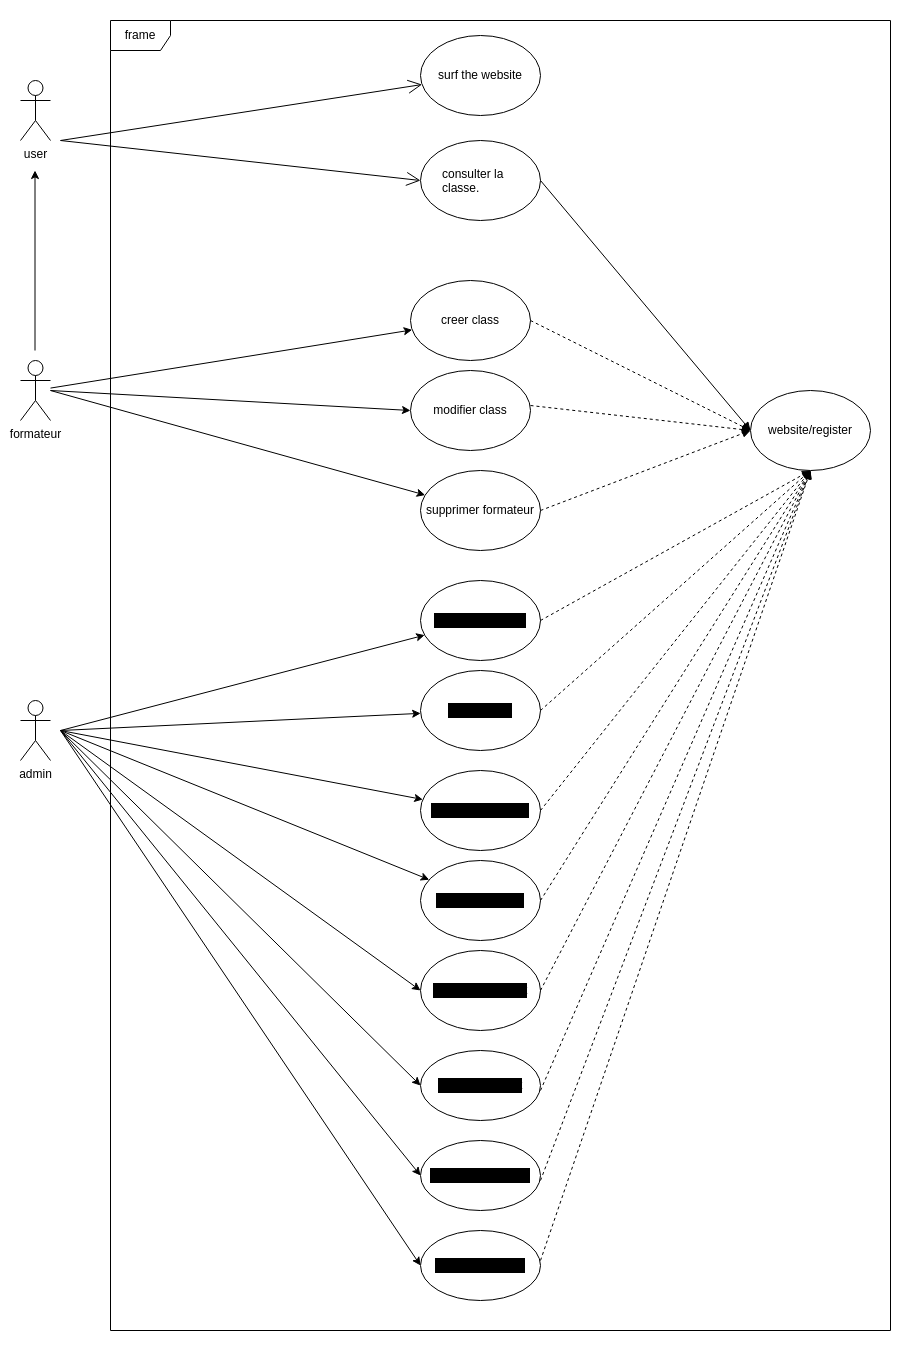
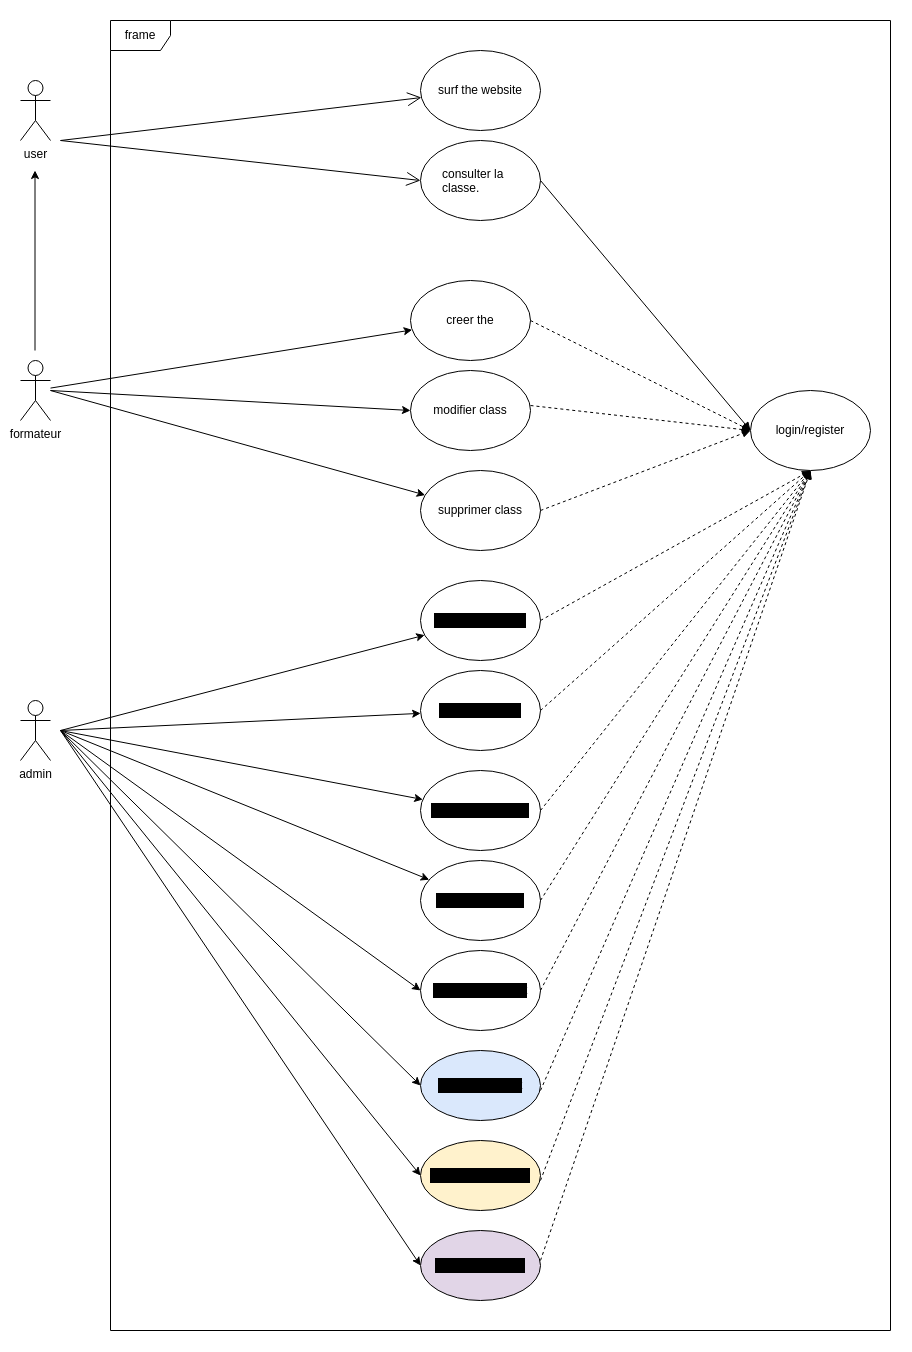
node "surf the website": moved (481, 76) -> (481, 91)
node "creer class": label "creer class" -> "creer the"
node "website/register": label "website/register" -> "login/register"
node "supprimer formateur": label "supprimer formateur" -> "supprimer class"
node "creer delete": label "creer delete" -> "creer formateur"
node "creer apprenant": fillcolor #ffffff -> #dae8fc
node "modifier apprenant": fillcolor #ffffff -> #fff2cc
node "delete apprenant": fillcolor #ffffff -> #e1d5e7
